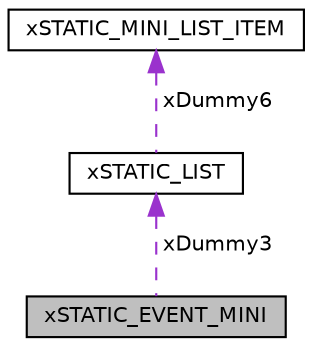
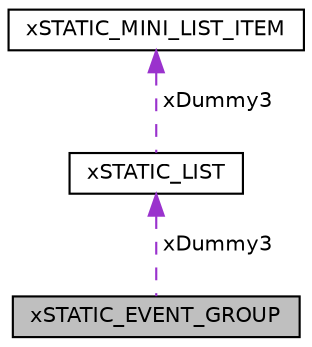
edge "xSTATIC_LIST" -> "xSTATIC_MINI_LIST_ITEM": label " xDummy6" -> " xDummy3"
node "xSTATIC_EVENT_MINI": label "xSTATIC_EVENT_MINI" -> "xSTATIC_EVENT_GROUP"
